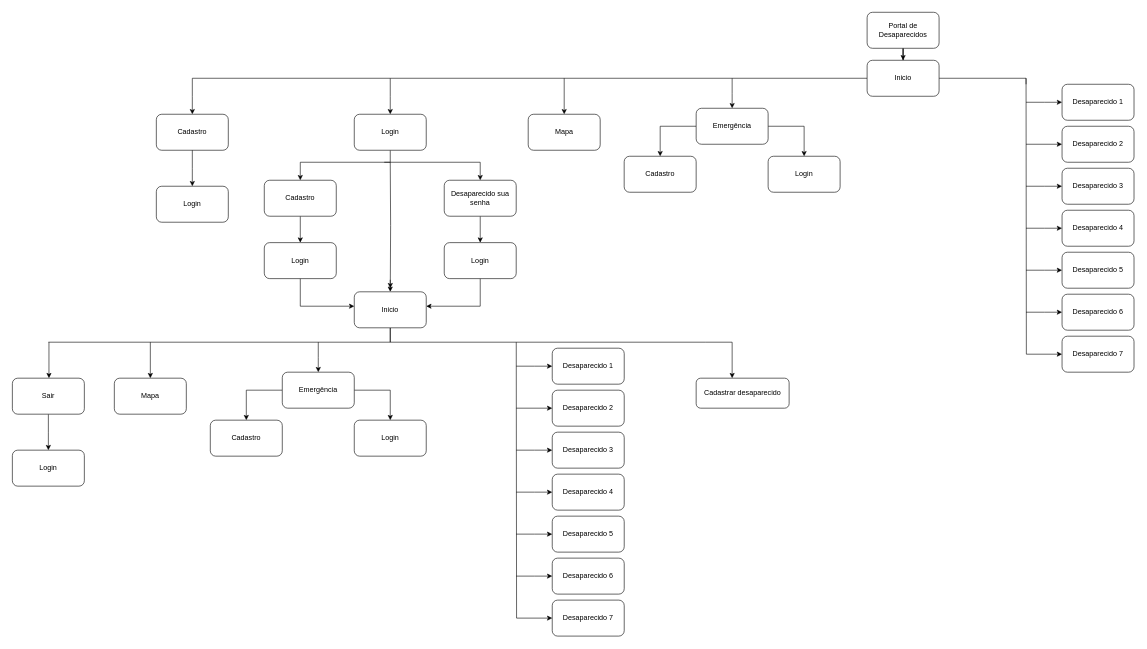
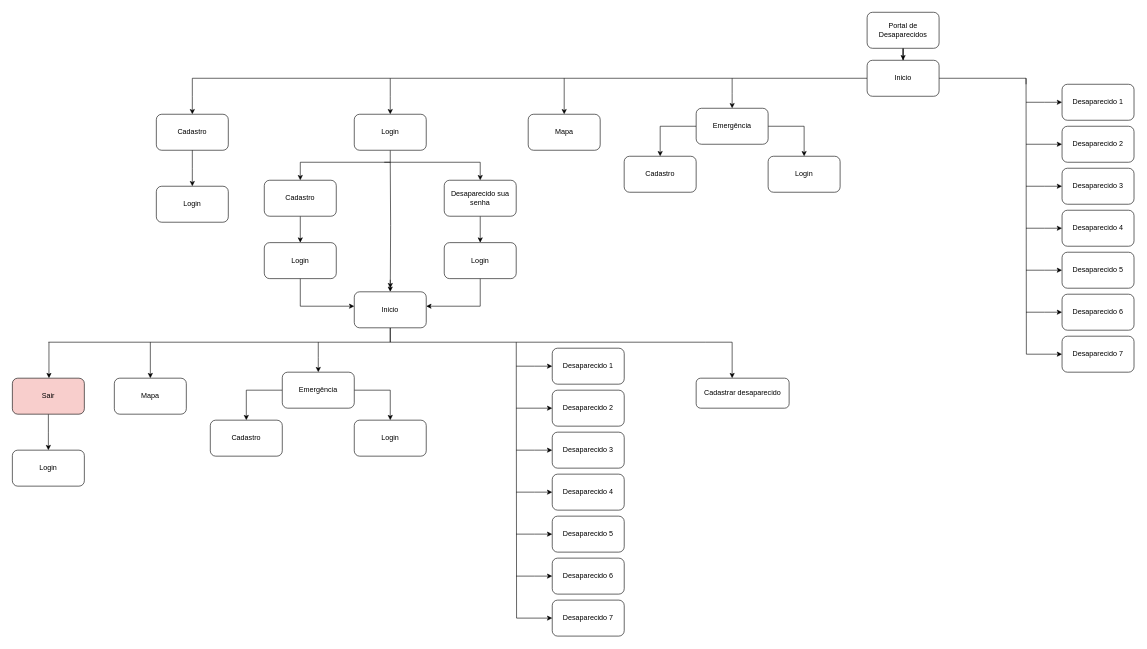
node "Sair": fillcolor #ffffff -> #f8cecc
